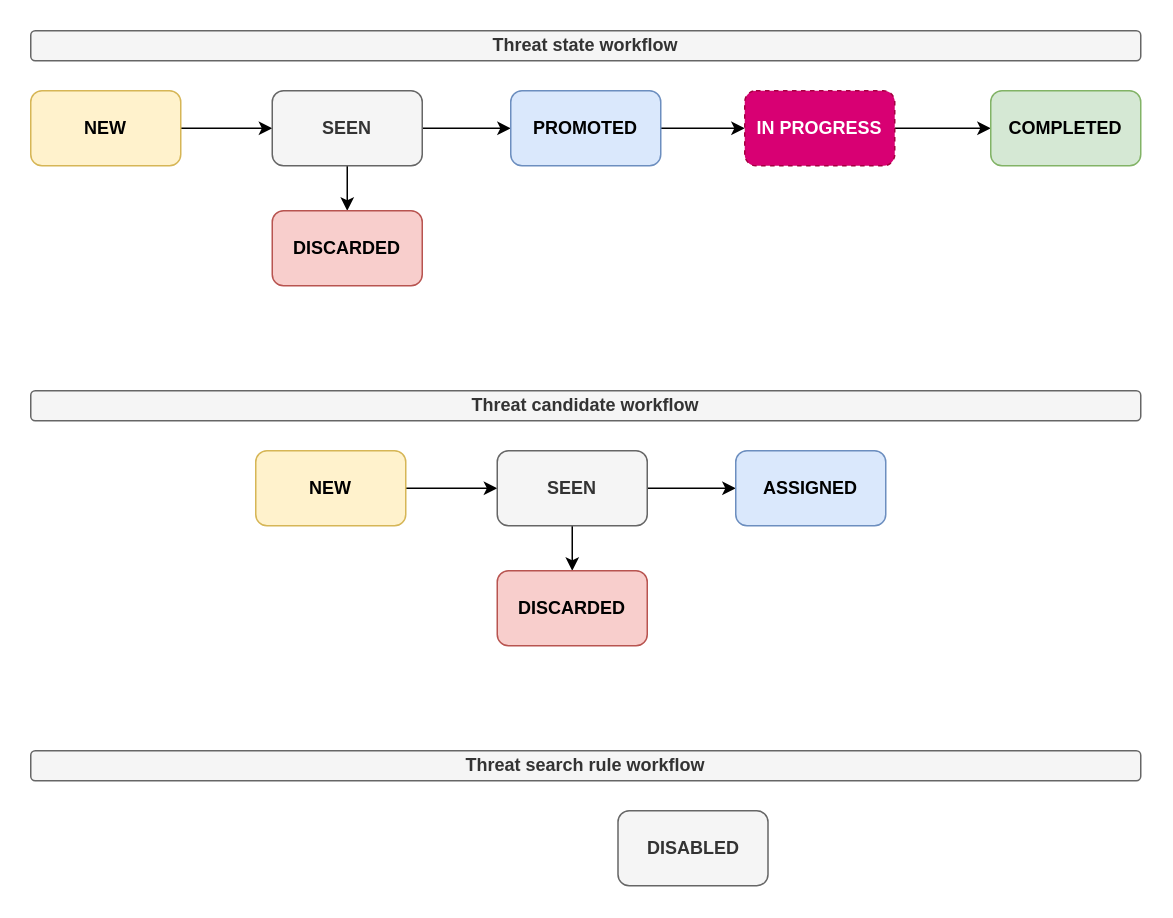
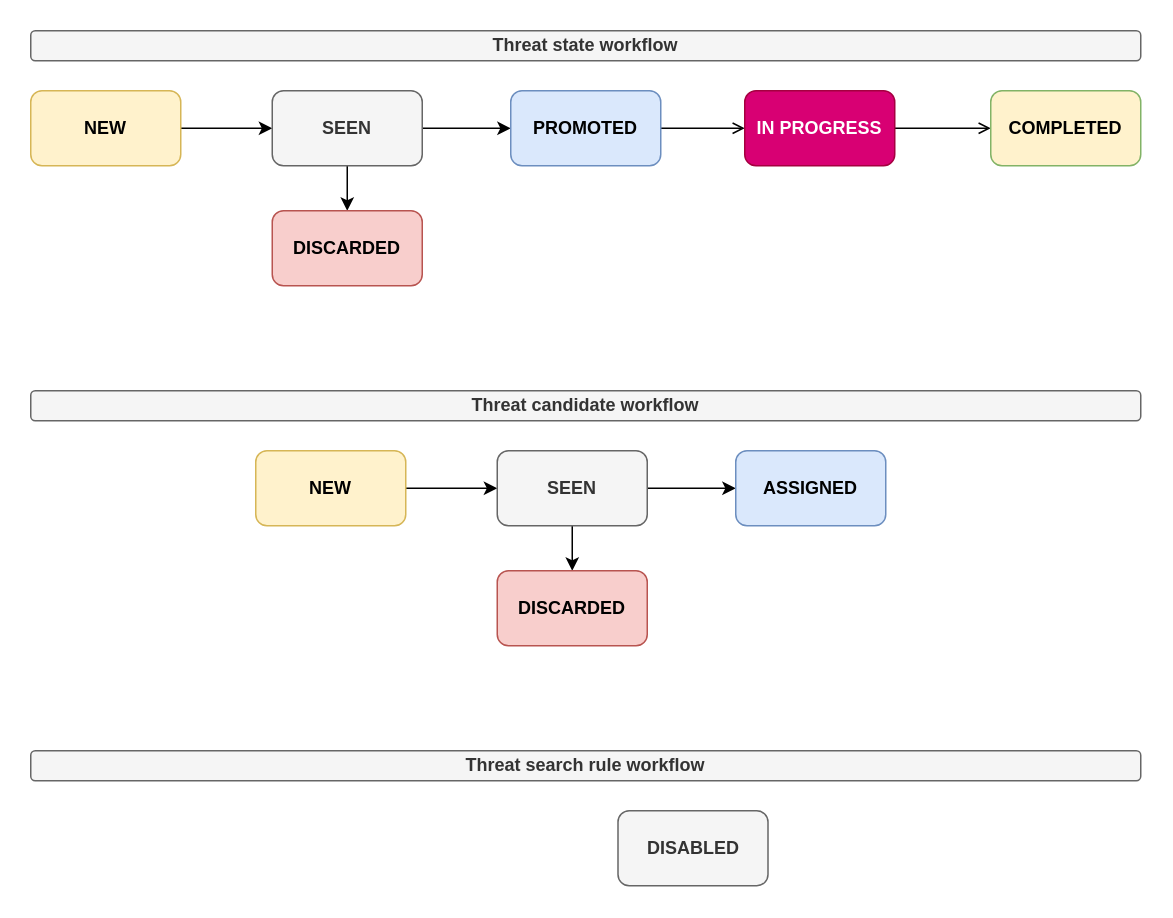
edge "PROMOTED" -> "IN PROGRESS": arrowhead classic -> open
node "IN PROGRESS": style dashed -> solid
edge "IN PROGRESS" -> "COMPLETED": arrowhead classic -> open
node "COMPLETED": fillcolor #d5e8d4 -> #fff2cc
